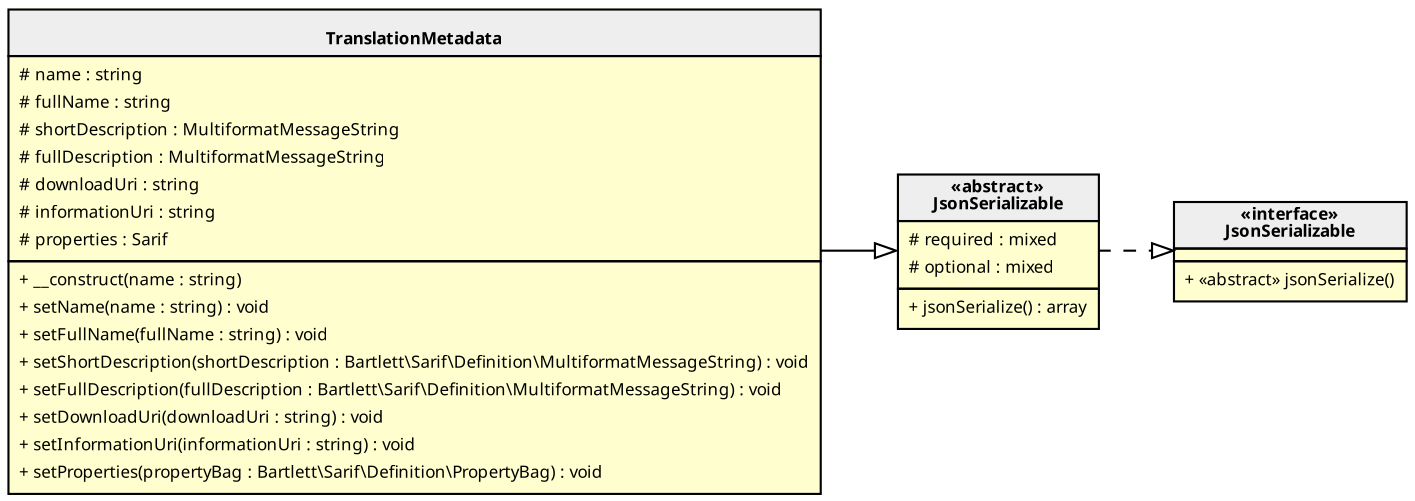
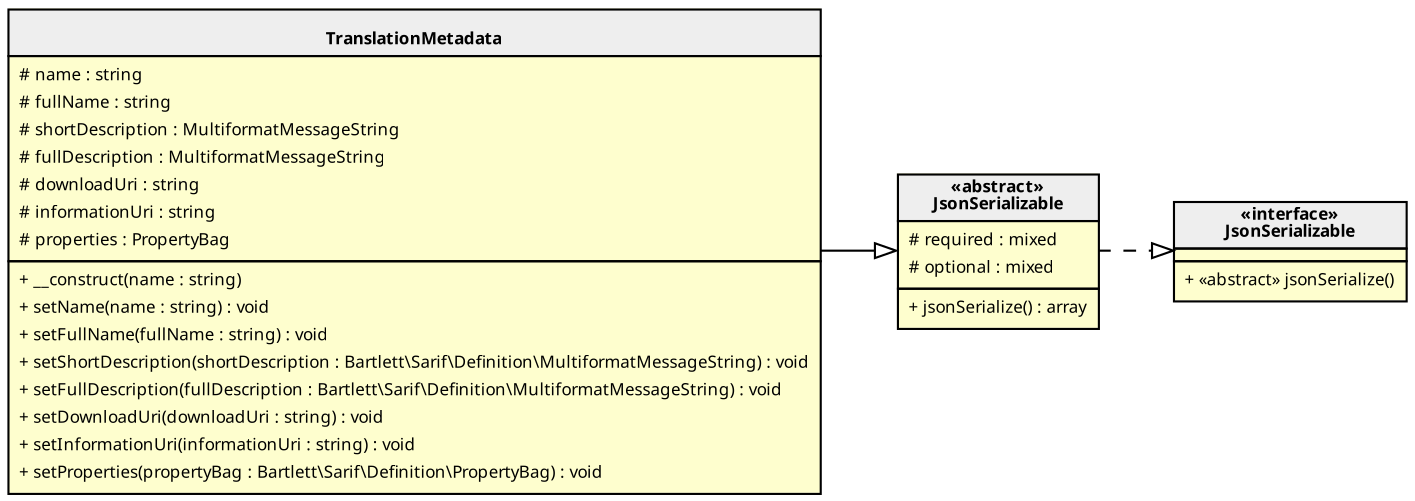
node "TranslationMetadata": text "# properties : Sarif" -> "# properties : PropertyBag"
